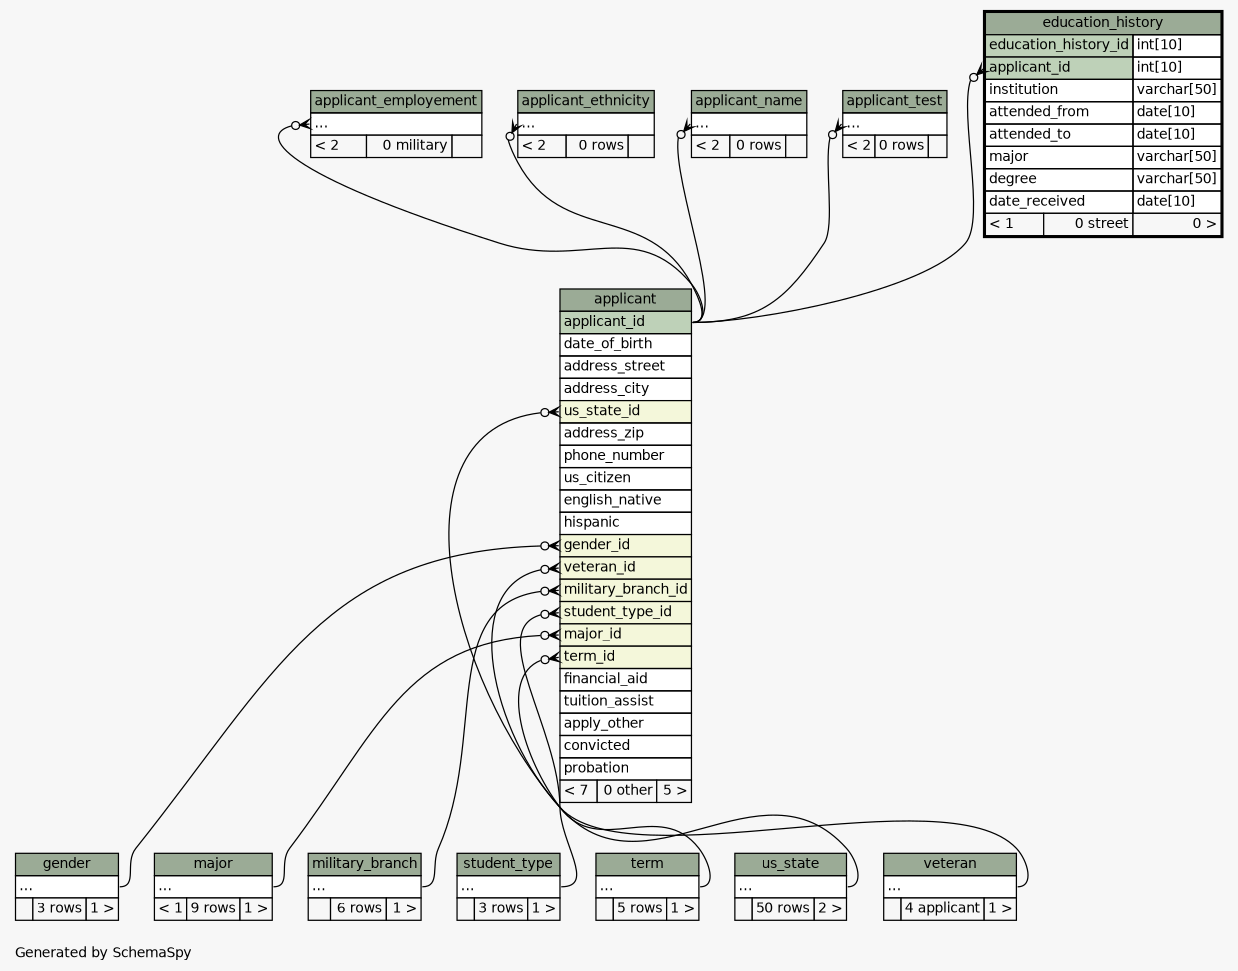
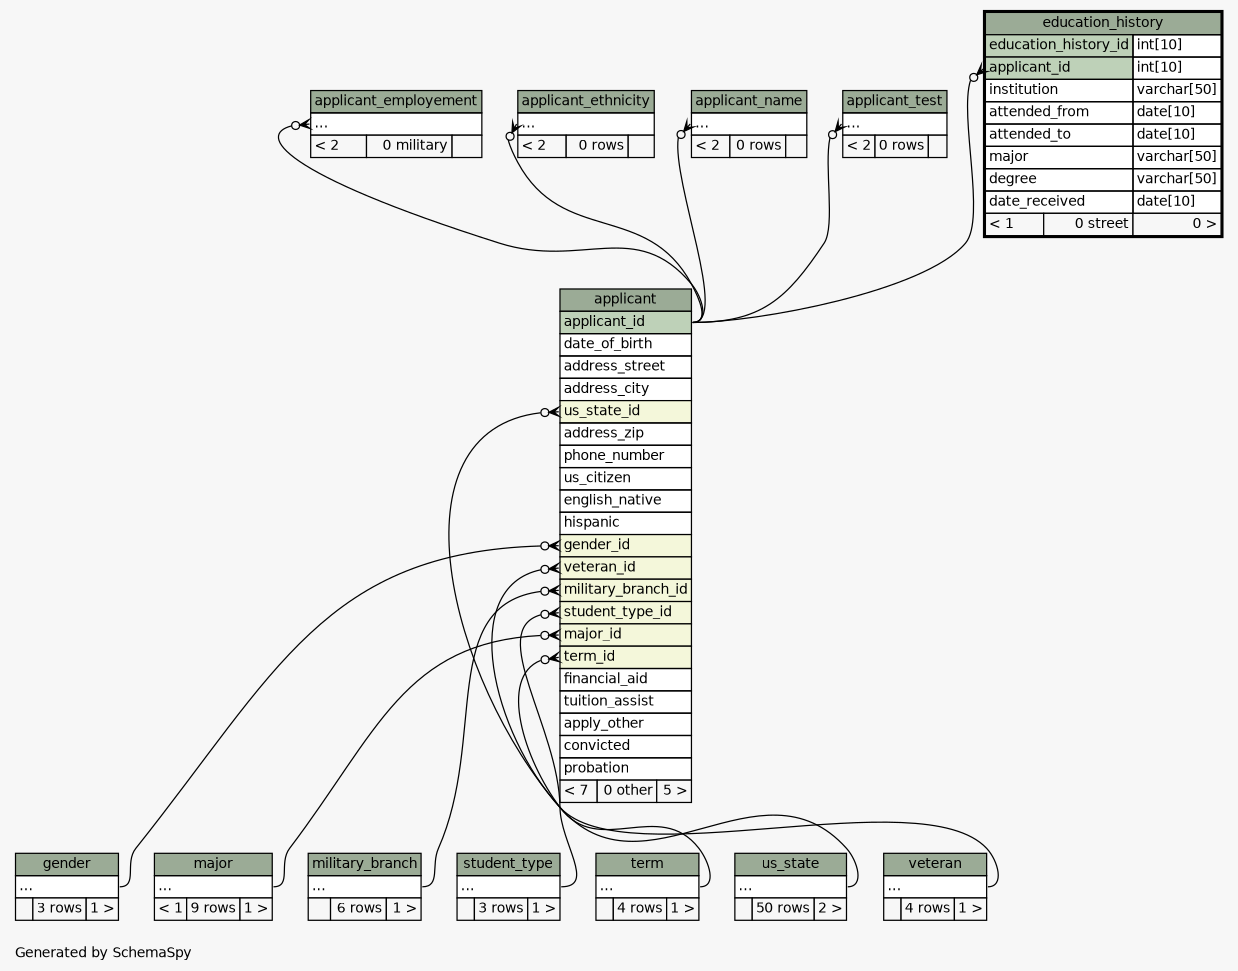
node "term": text "5 rows" -> "4 rows"
node "veteran": text "4 applicant" -> "4 rows"
